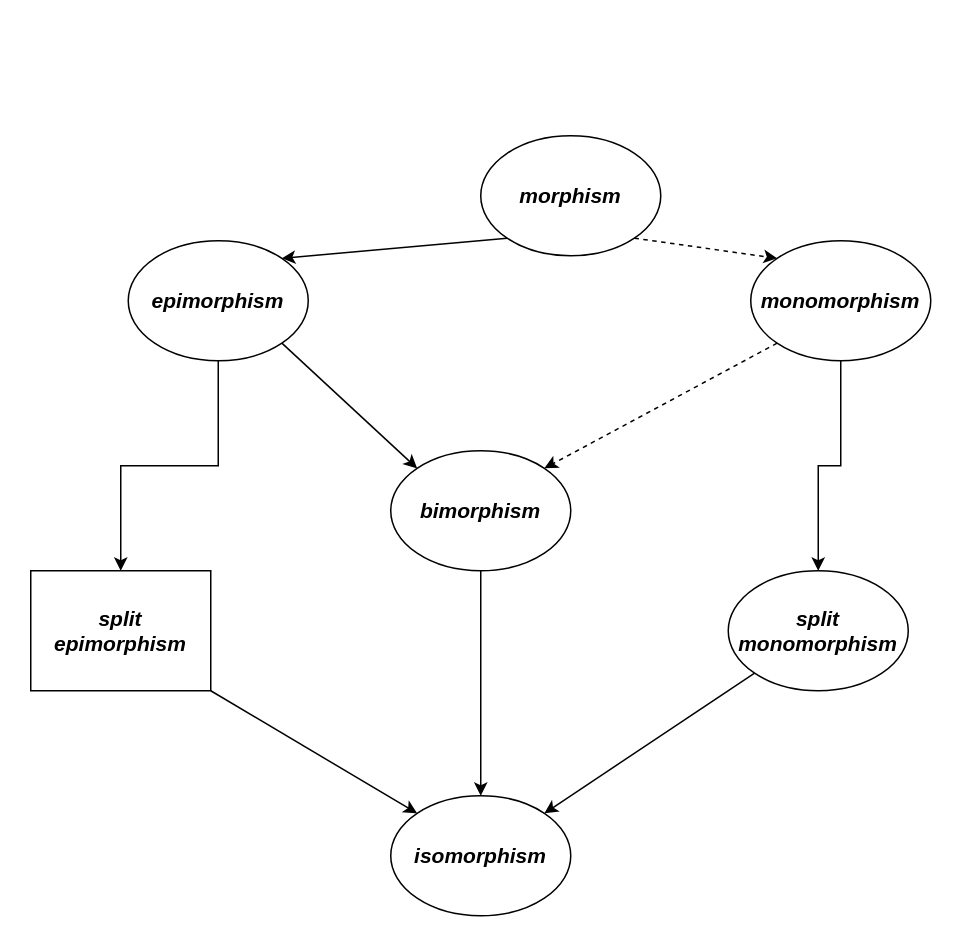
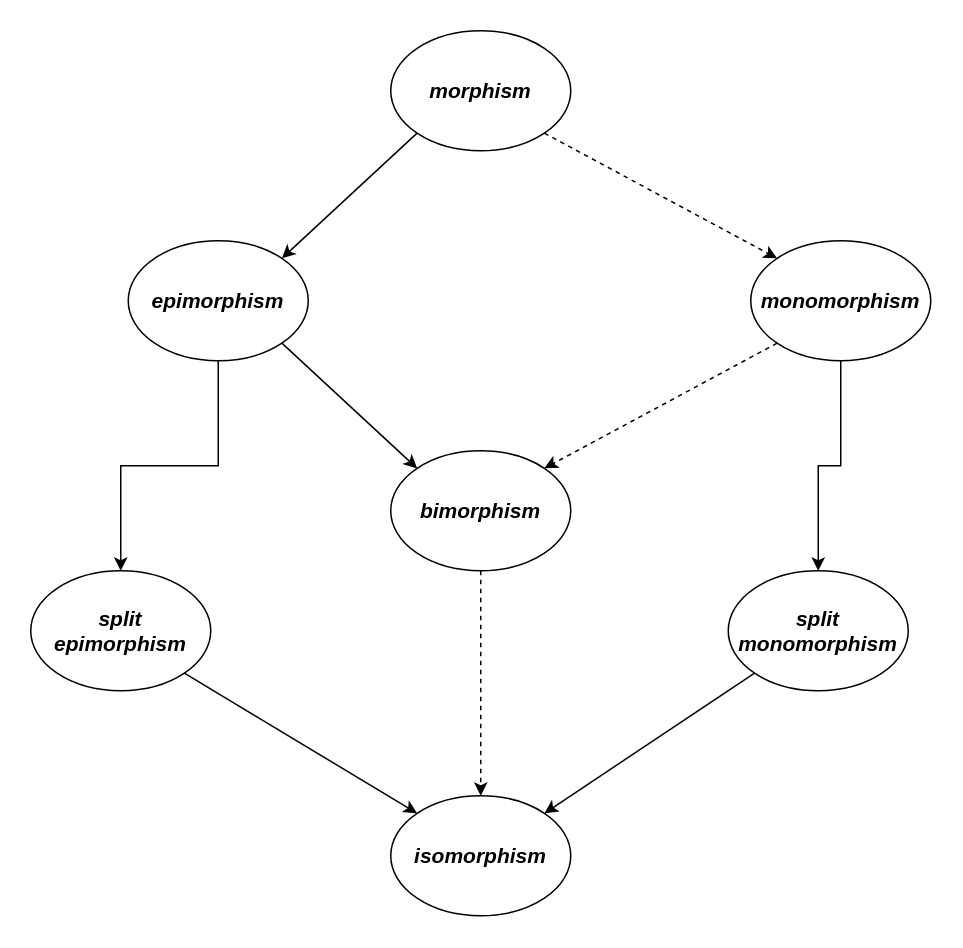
node "morphism": moved (571, 196) -> (481, 91)
node "split epimorphism": shape rectangle -> ellipse
edge "bimorphism" -> "isomorphism": style solid -> dashed
